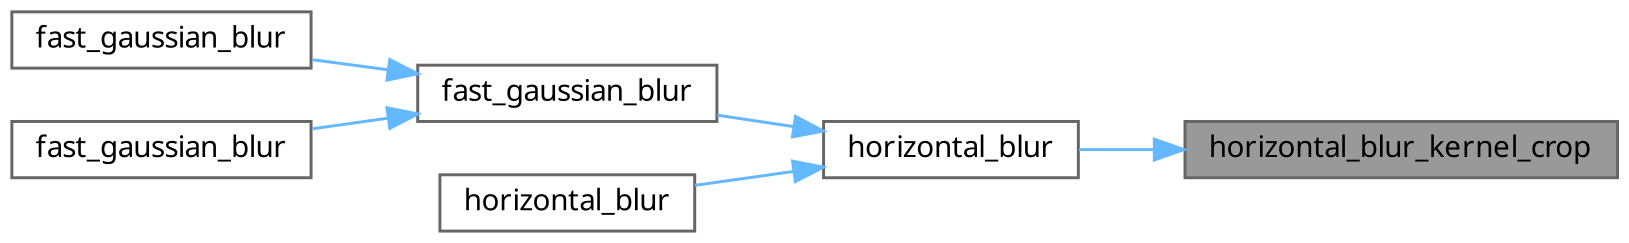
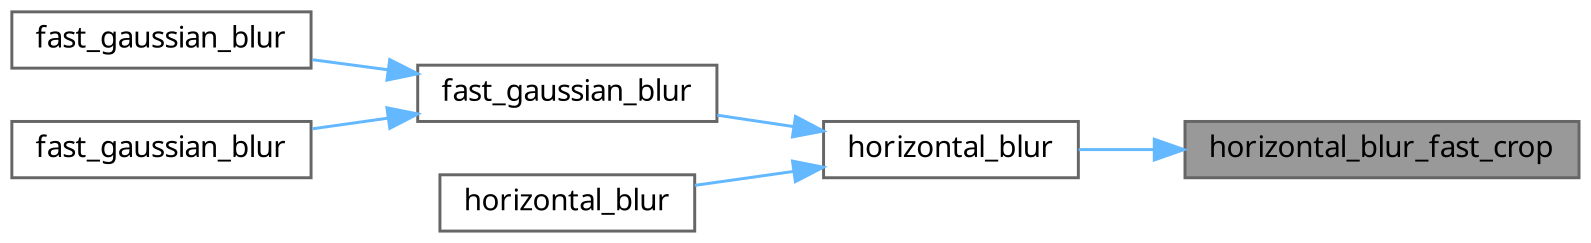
node "horizontal_blur_kernel_crop": label "horizontal_blur_kernel_crop" -> "horizontal_blur_fast_crop"
